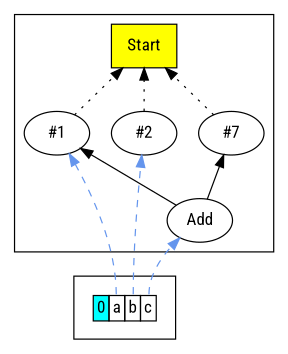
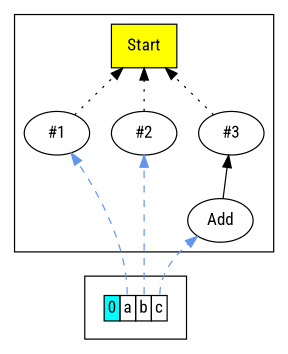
node "#7": label "#7" -> "#3"
edge "Add" -> "#1": removed
